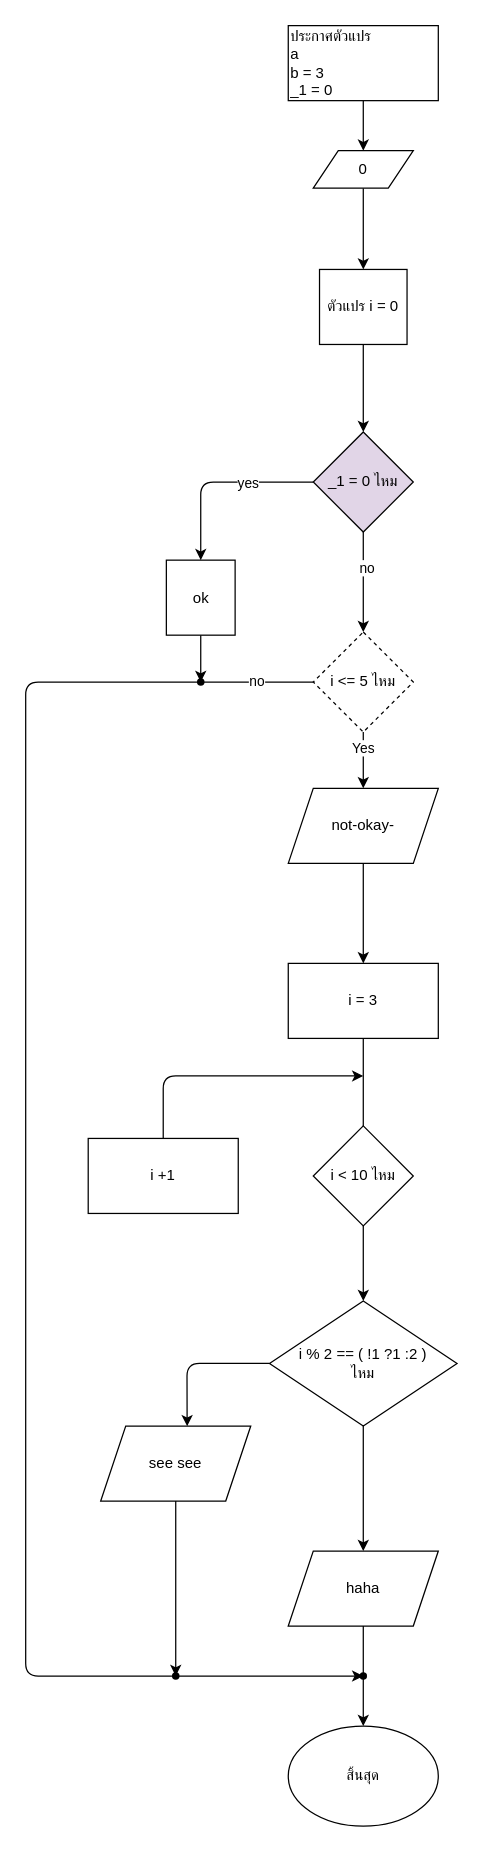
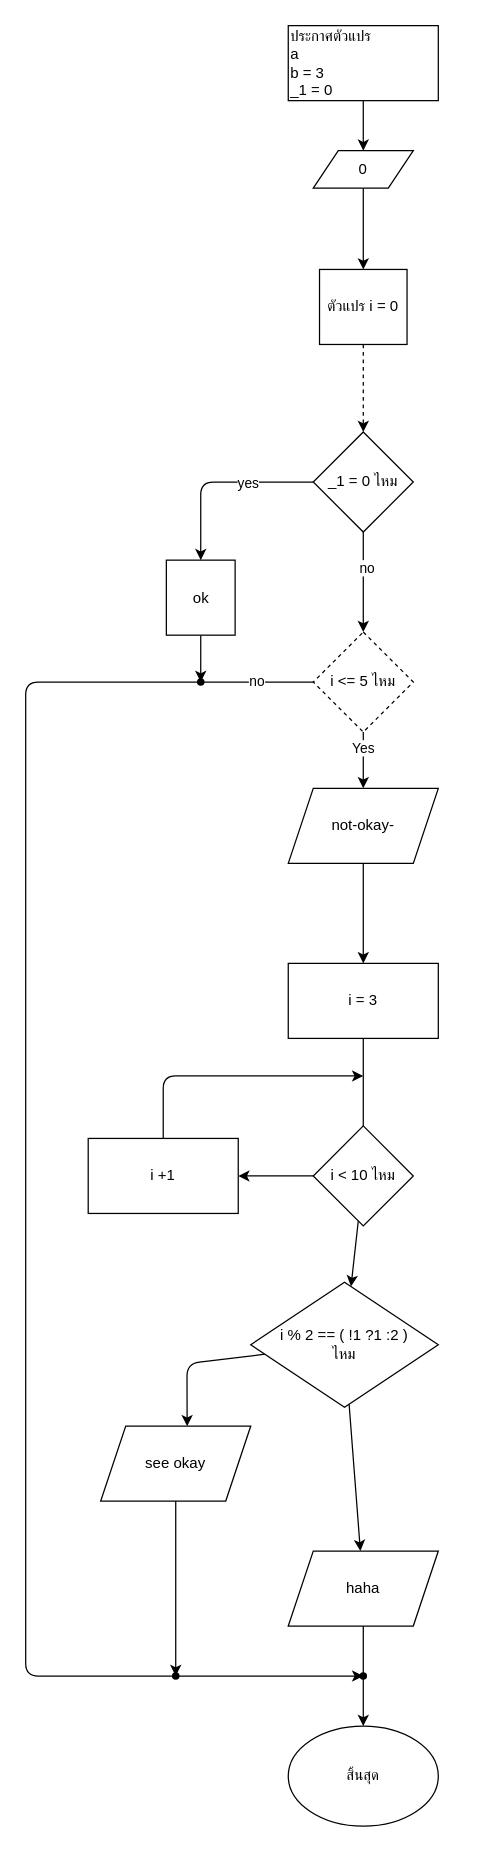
edge "ตัวแปร i = 0" -> "_1 = 0 ไหม": style solid -> dashed
node "_1 = 0 ไหม": fillcolor #e1d5e7 -> #ffffff
edge "i < 10 ไหม" -> "i +1": added
node "i % 2 == ( !1 ?1 :2 ) ไหม": moved (363, 1363) -> (344, 1344)
node "see see": label "see see" -> "see okay"
